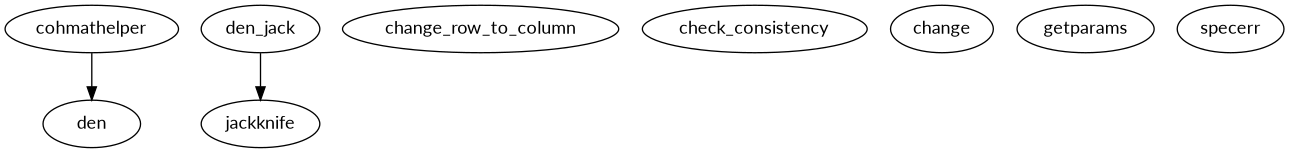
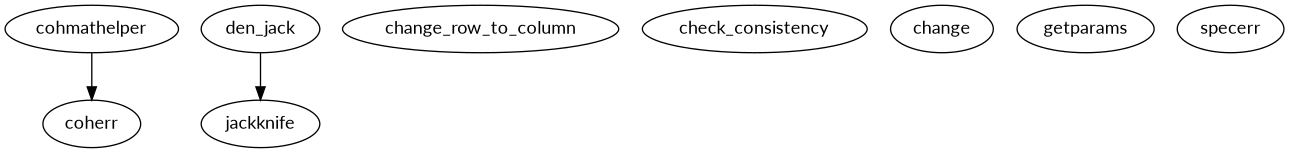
node "den": label "den" -> "coherr"
